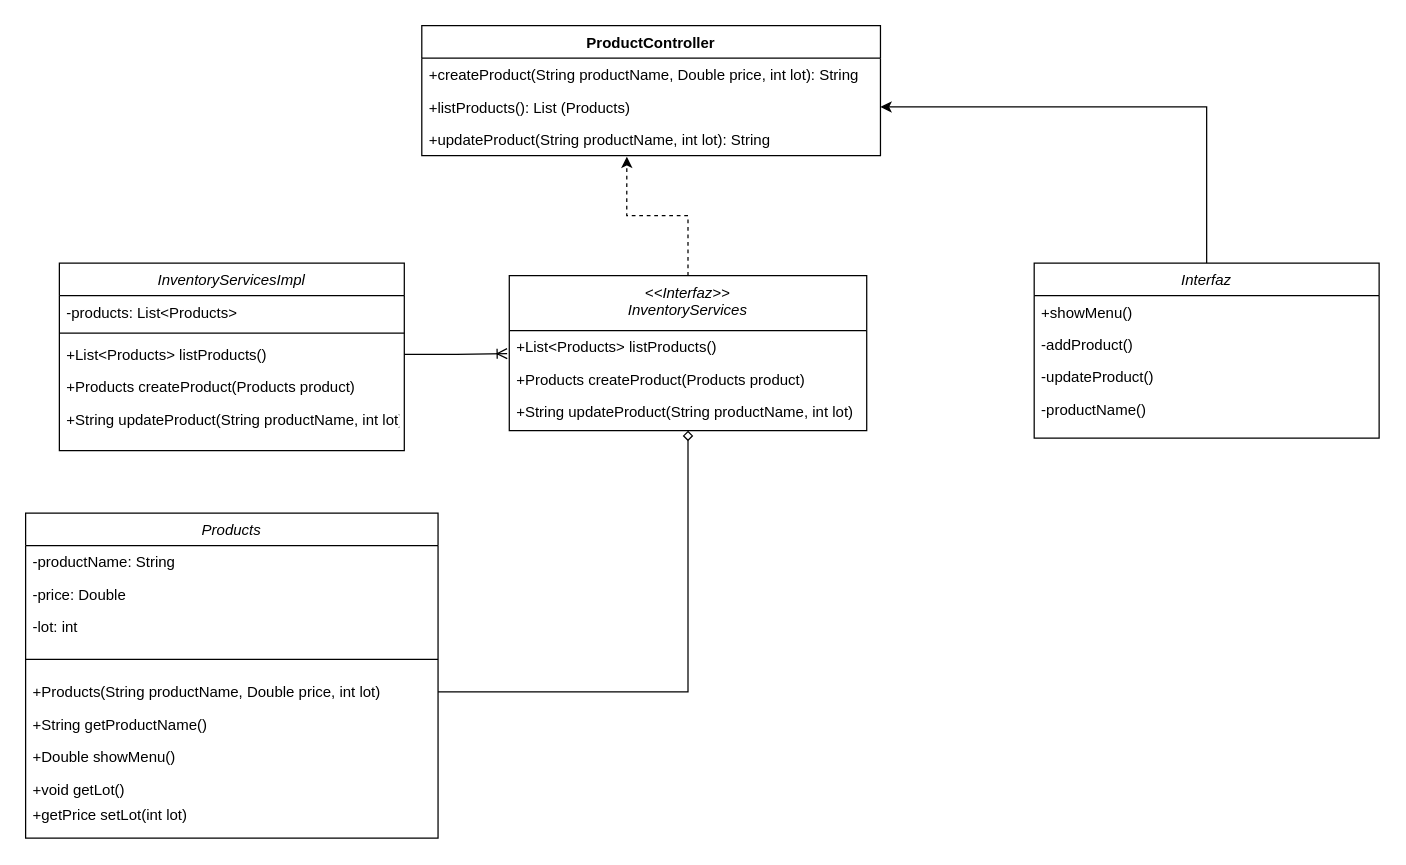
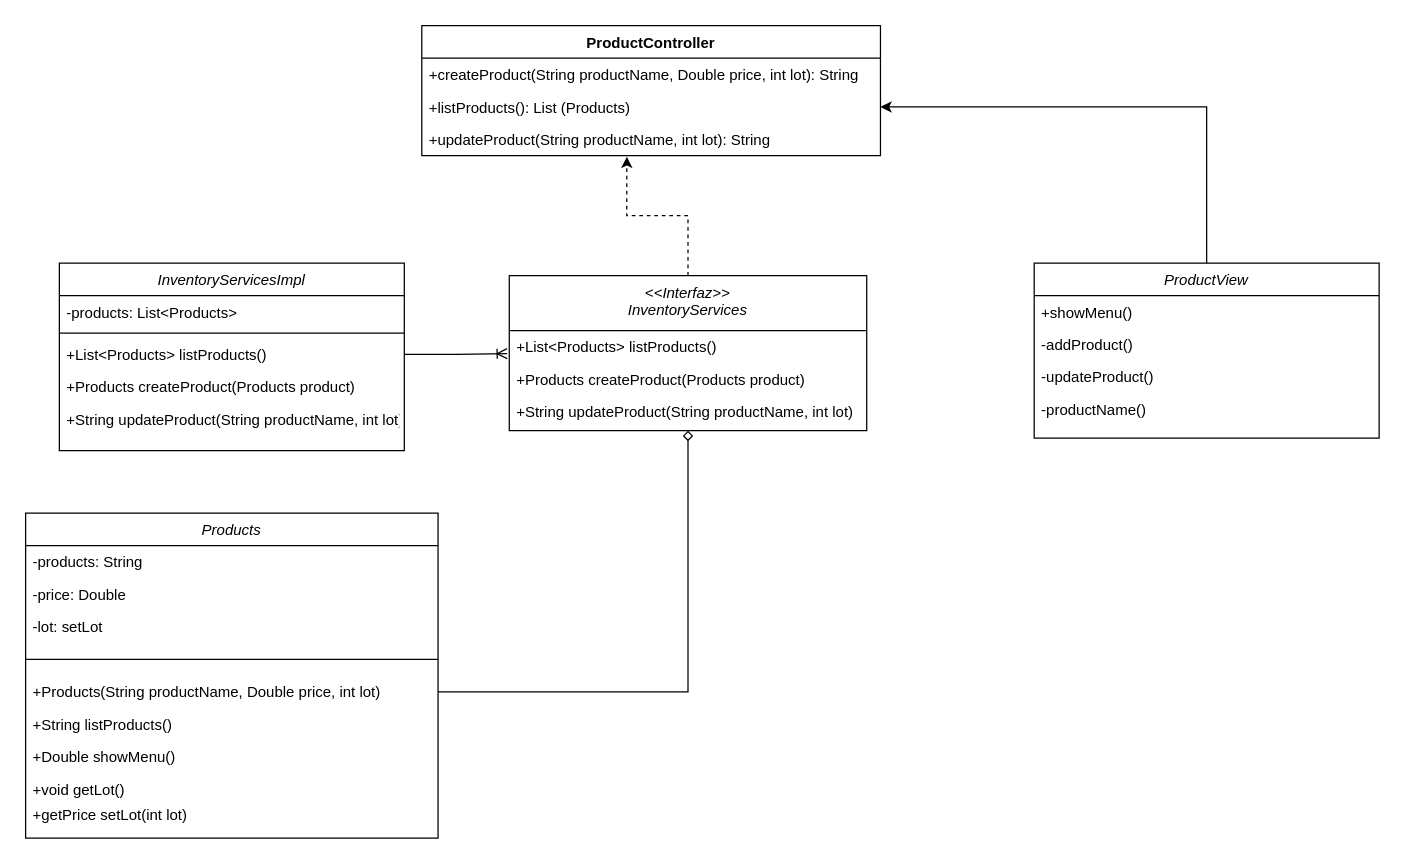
node "Interfaz": label "Interfaz" -> "ProductView"
node "-productName: String": label "-productName: String" -> "-products: String"
node "-lot: int": label "-lot: int" -> "-lot: setLot"
node "+String getProductName()": label "+String getProductName()" -> "+String listProducts()"
